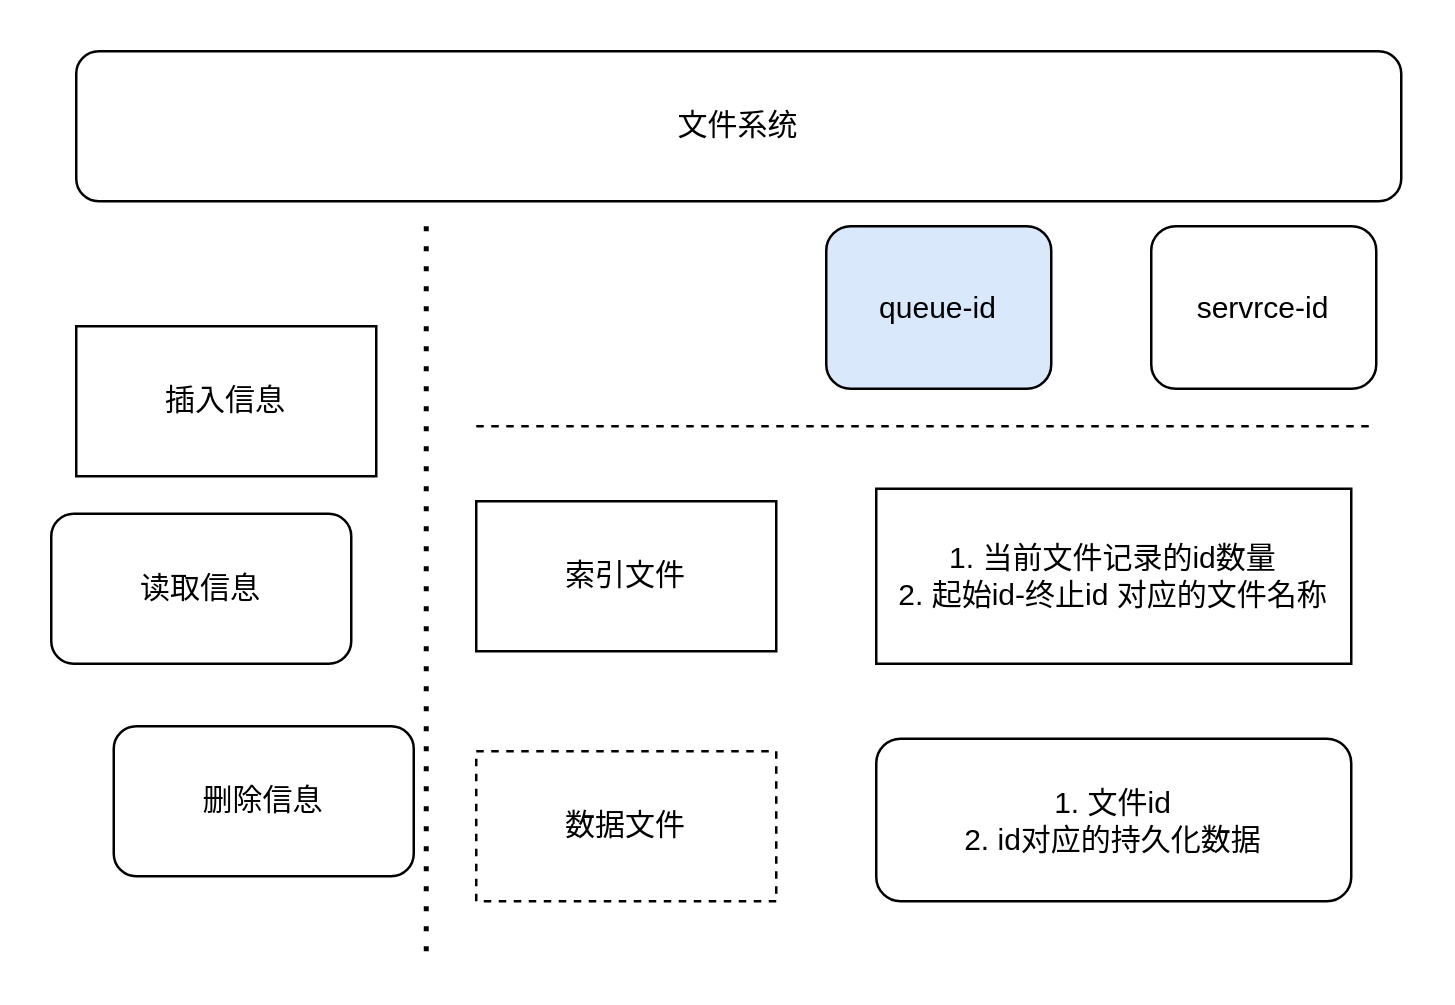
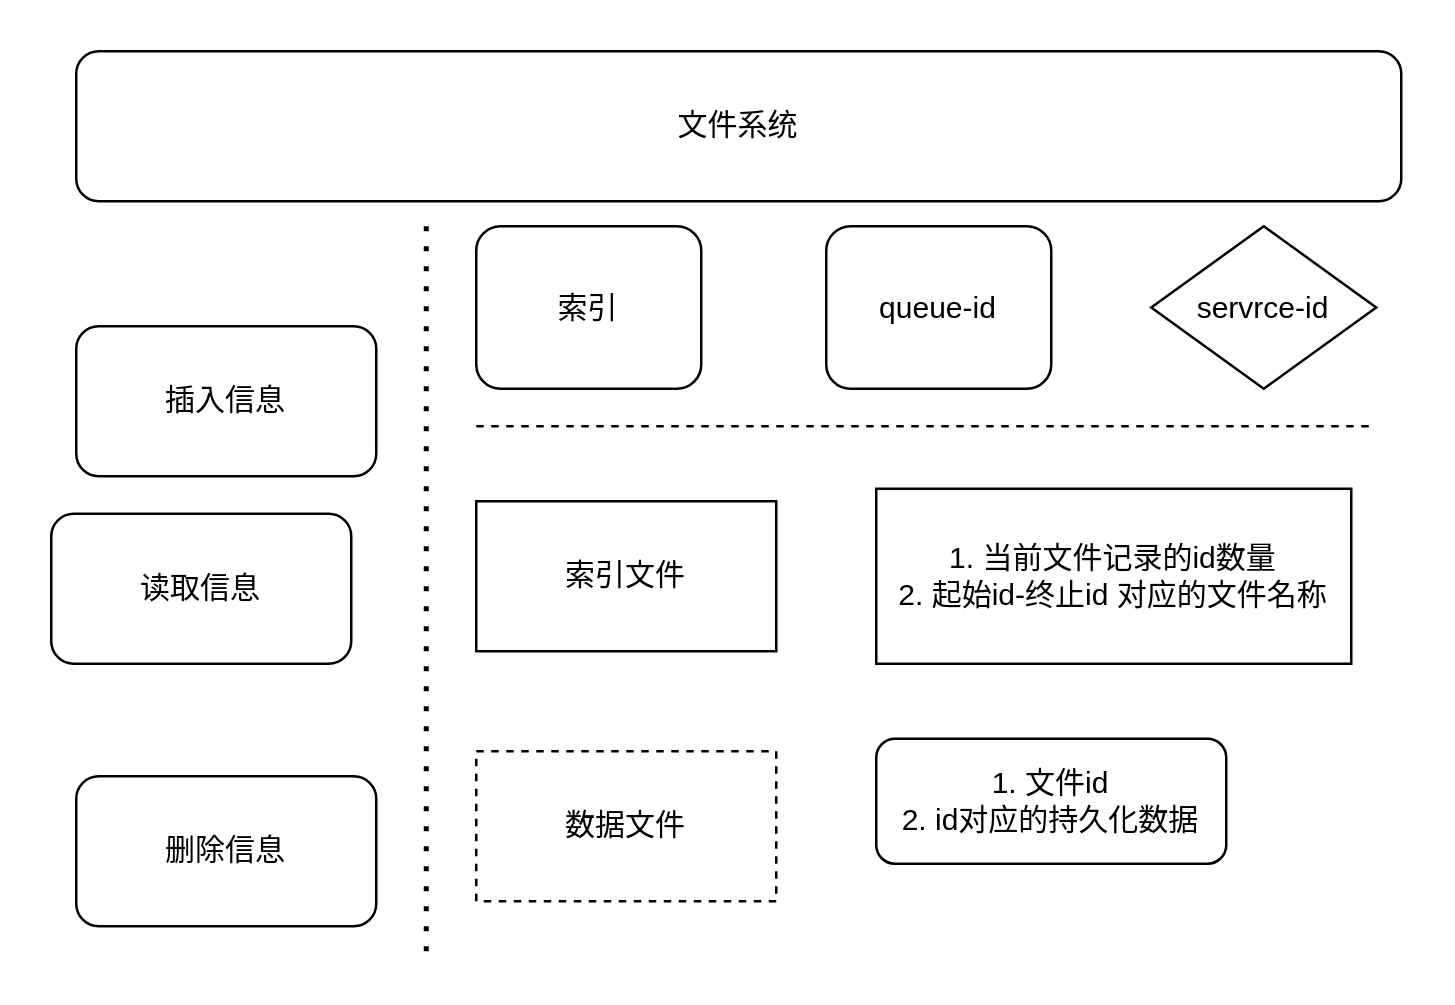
node "索引": added
node "queue-id": fillcolor #dae8fc -> #ffffff
node "servrce-id": shape rounded rectangle -> diamond
node "插入信息": shape rectangle -> rounded rectangle
node "删除信息": moved (264, 801) -> (226, 851)
node "1. 文件id 2. id对应的持久化数据": size 475x163 -> 350x125
